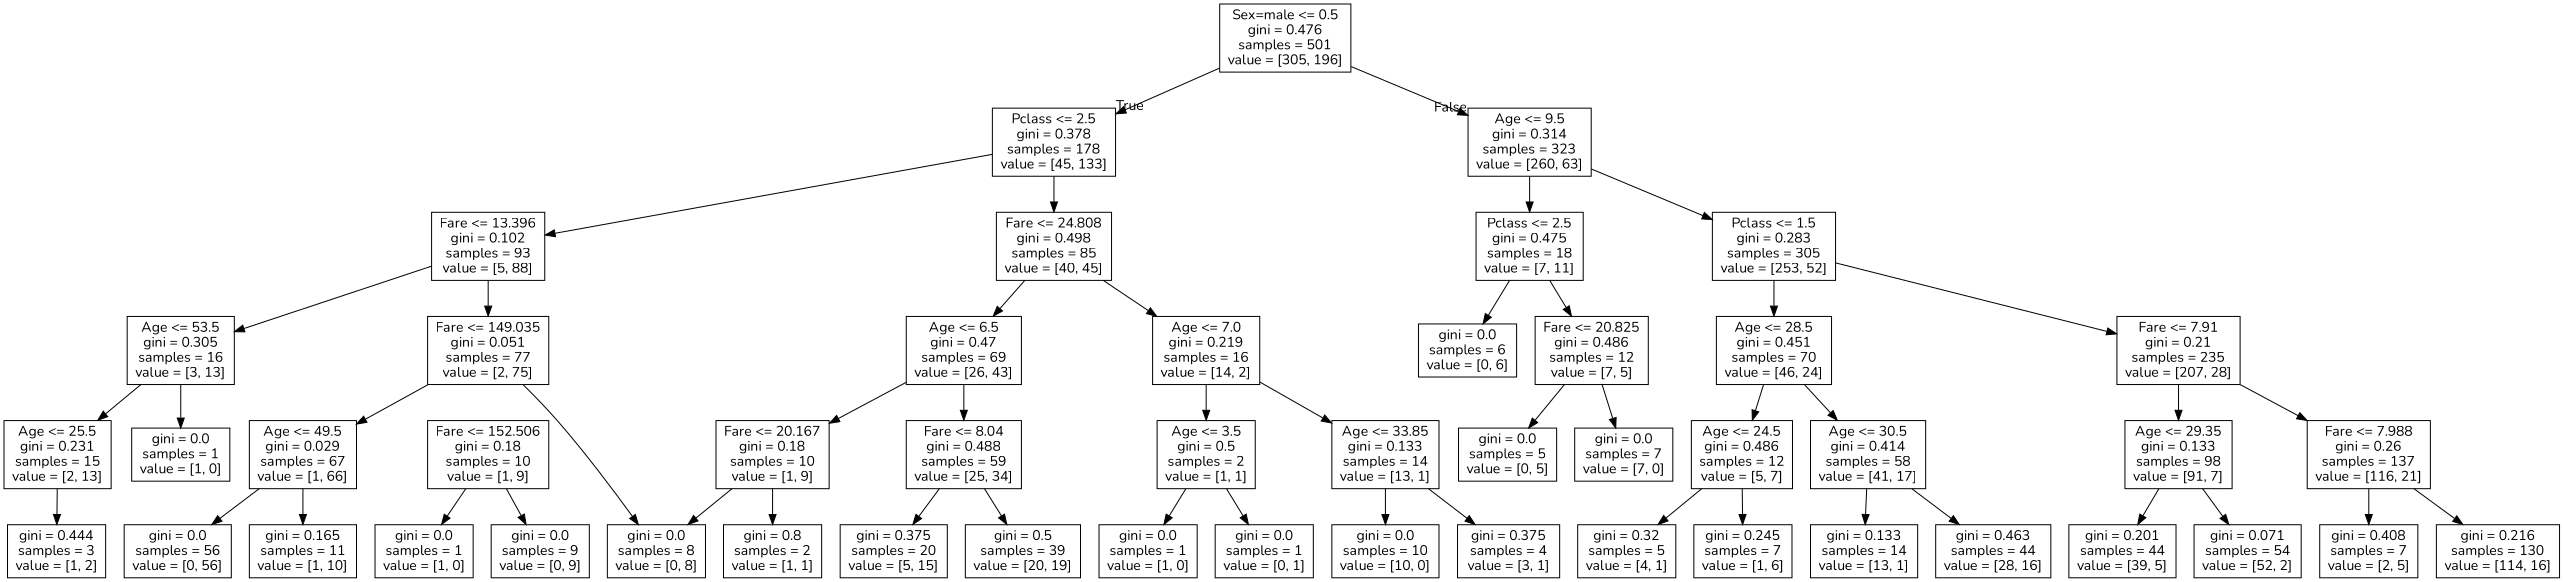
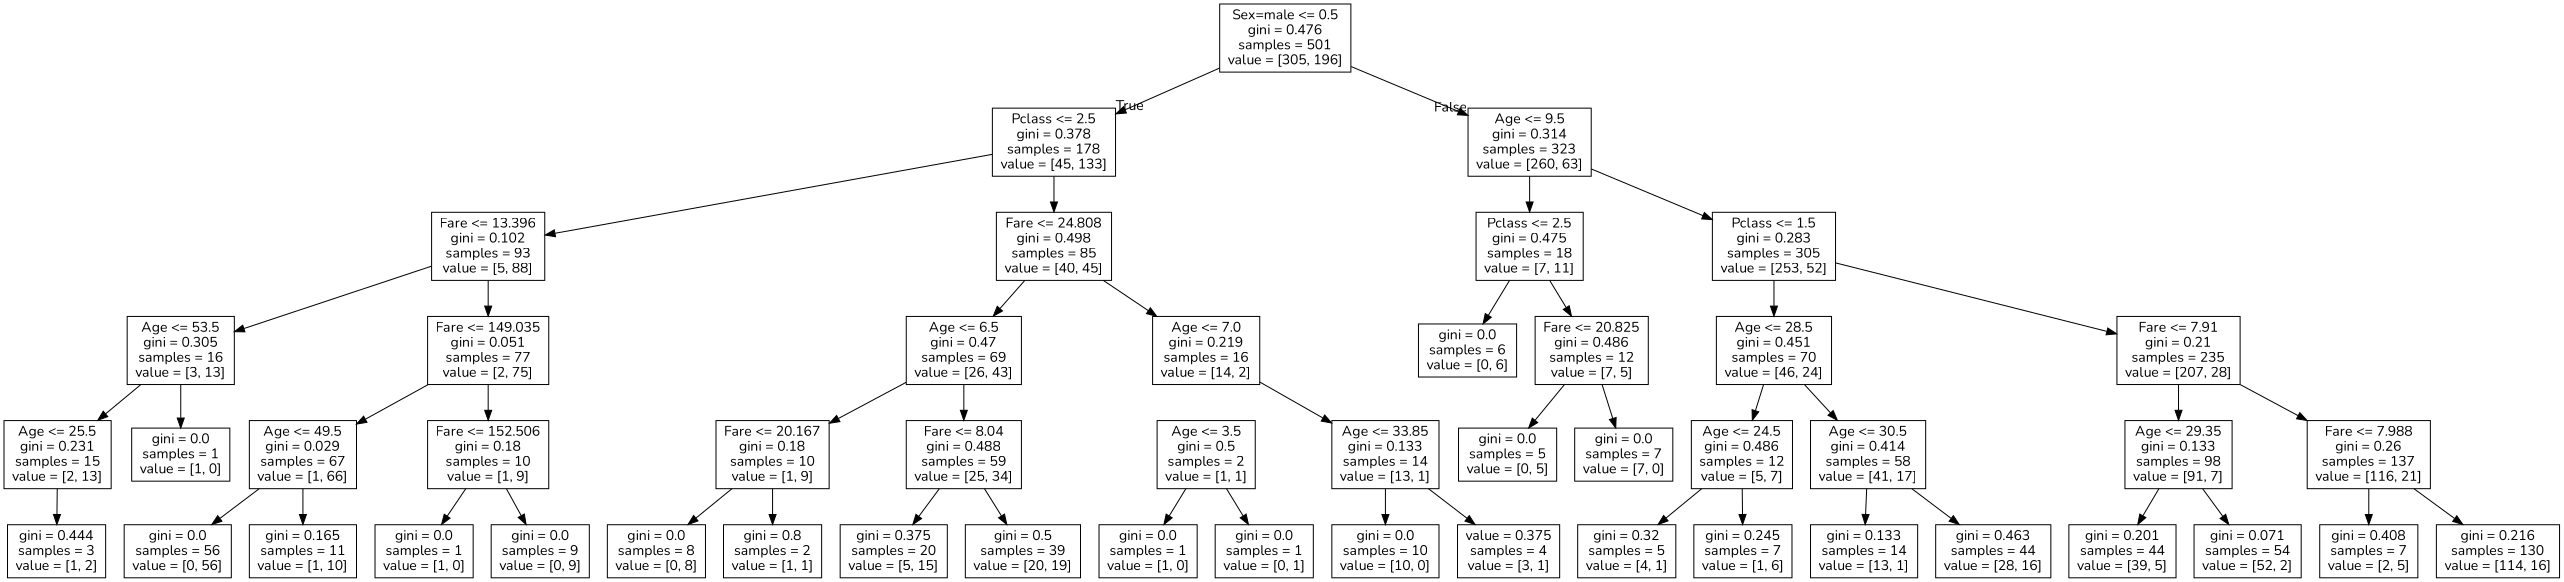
edge "Age <= 7.0 gini = 0.219 samples = 16 value = [14, 2]" -> "Age <= 3.5 gini = 0.5 samples = 2 value = [1, 1]": removed
edge "Fare <= 149.035 gini = 0.051 samples = 77 value = [2, 75]" -> "gini = 0.0 samples = 8 value = [0, 8]": now "Fare <= 149.035 gini = 0.051 samples = 77 value = [2, 75]" -> "Fare <= 152.506 gini = 0.18 samples = 10 value = [1, 9]"
node "gini = 0.375 samples = 4 value = [3, 1]": label "gini = 0.375 samples = 4 value = [3, 1]" -> "value = 0.375 samples = 4 value = [3, 1]"
